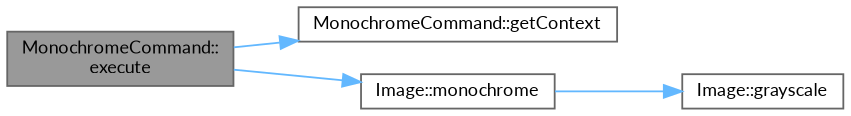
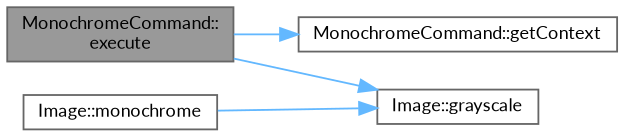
edge "MonochromeCommand:: execute" -> "Image::monochrome": now "MonochromeCommand:: execute" -> "Image::grayscale"
